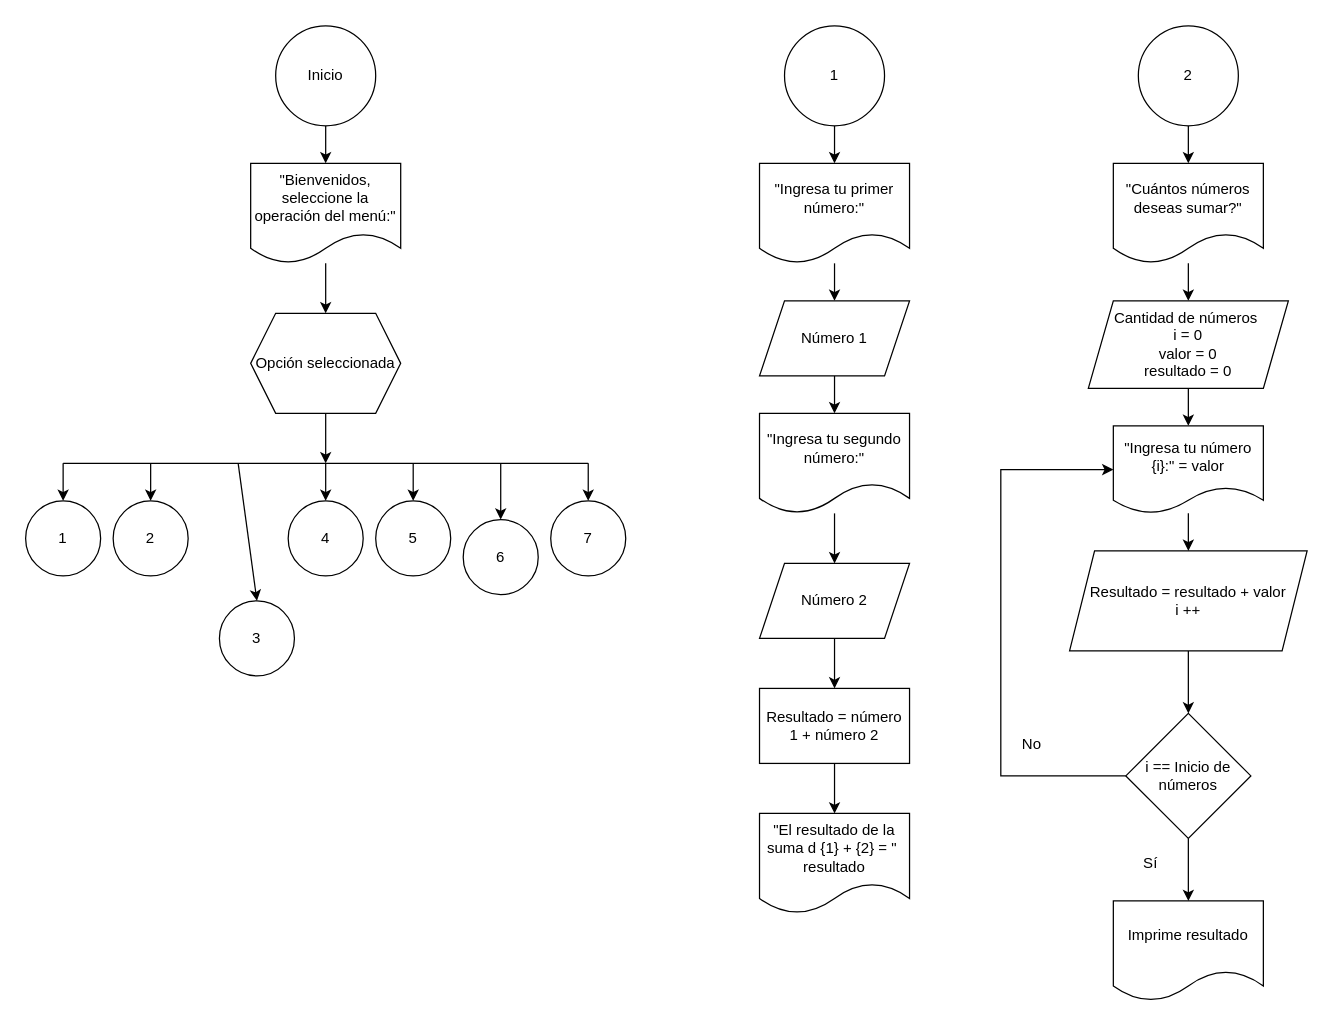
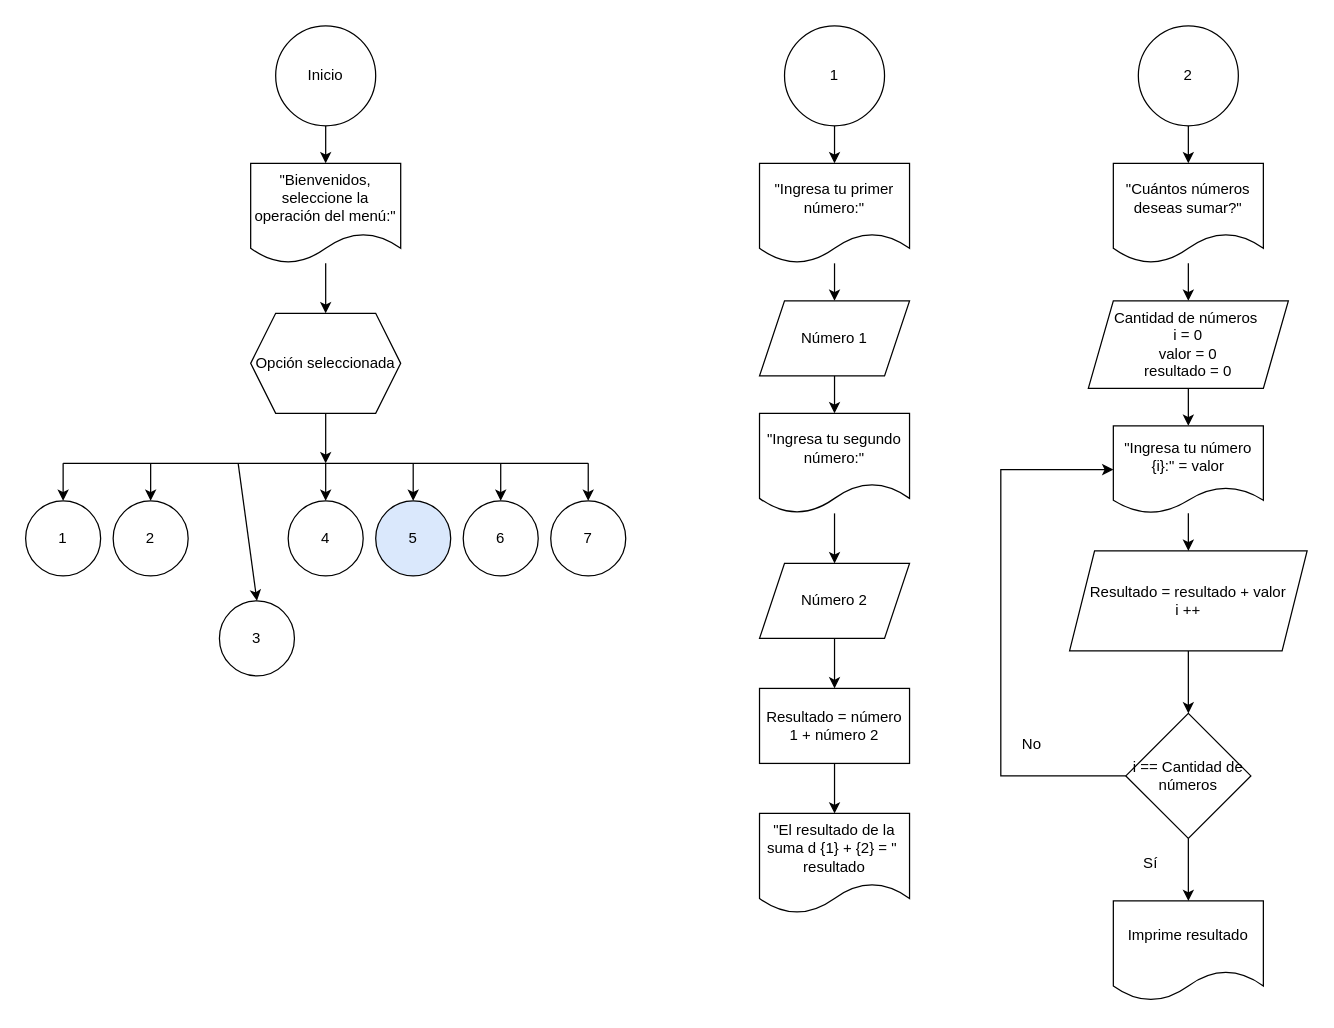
node "5": fillcolor #ffffff -> #dae8fc
node "6": moved (501, 557) -> (501, 538)
node "i == Inicio de números": label "i == Inicio de números" -> "i == Cantidad de números"
